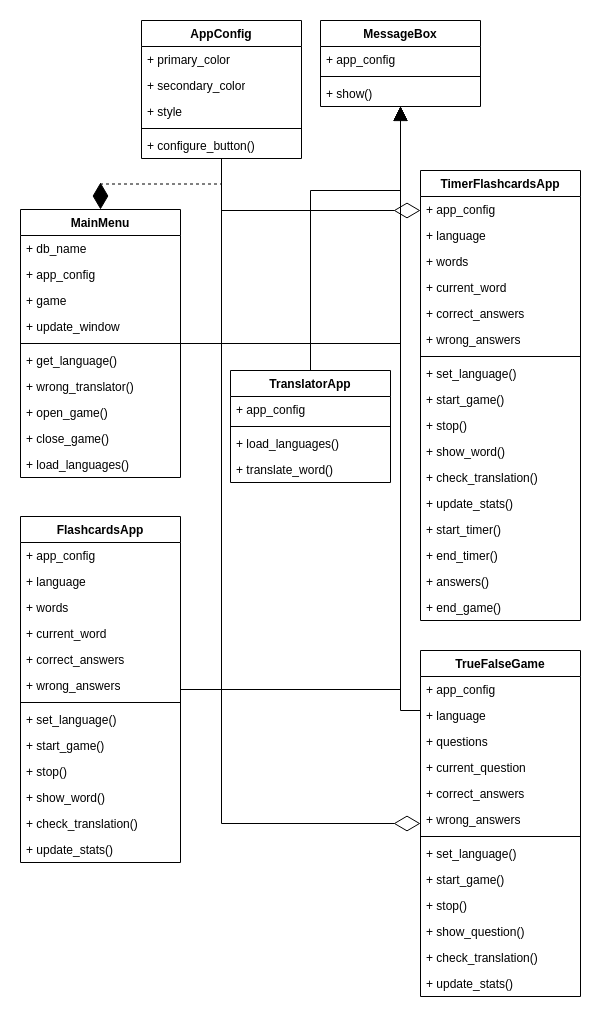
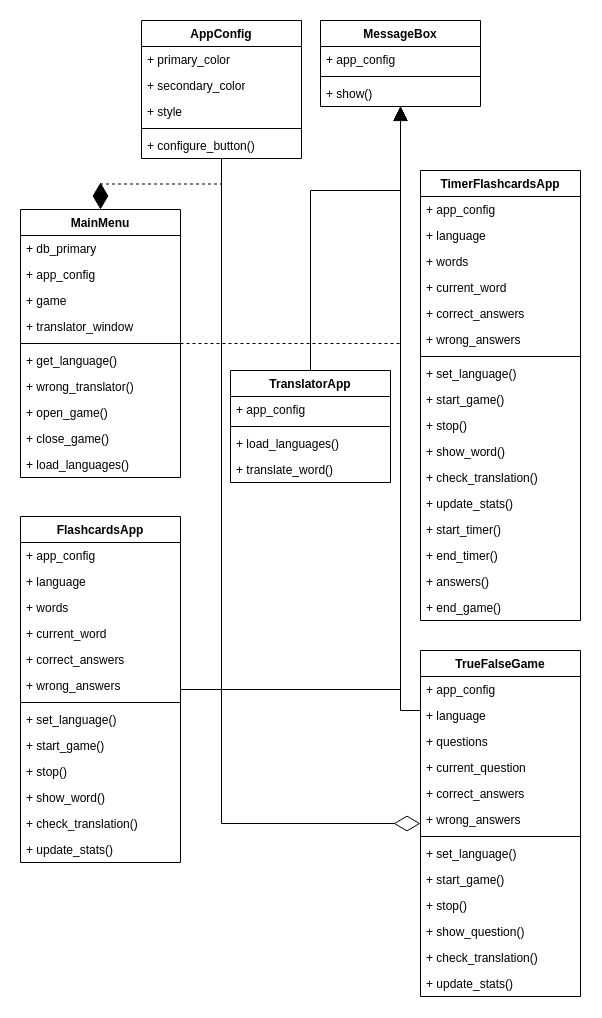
edge "AppConfig" -> "TimerFlashcardsApp": removed
node "+ db_name": label "+ db_name" -> "+ db_primary"
node "+ update_window": label "+ update_window" -> "+ translator_window"
edge "MainMenu" -> "MessageBox": style solid -> dashed
